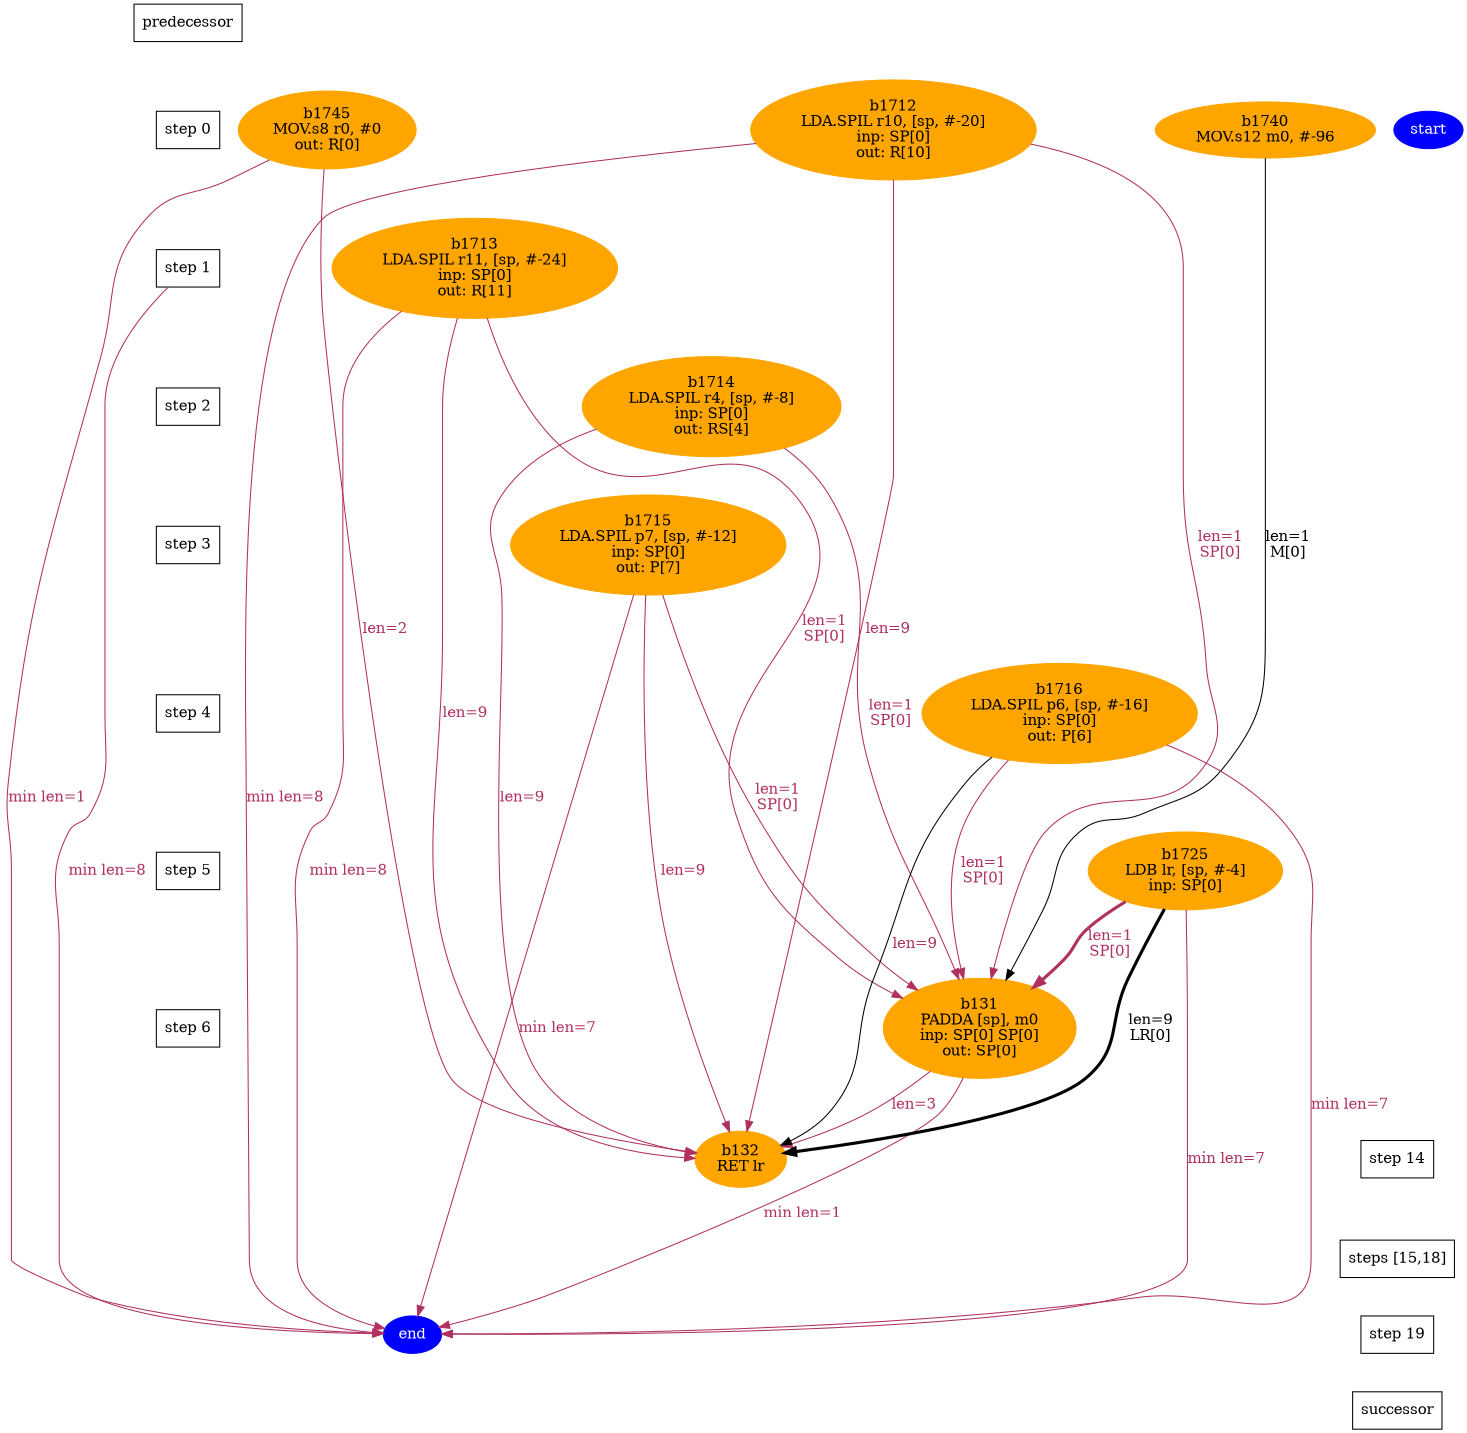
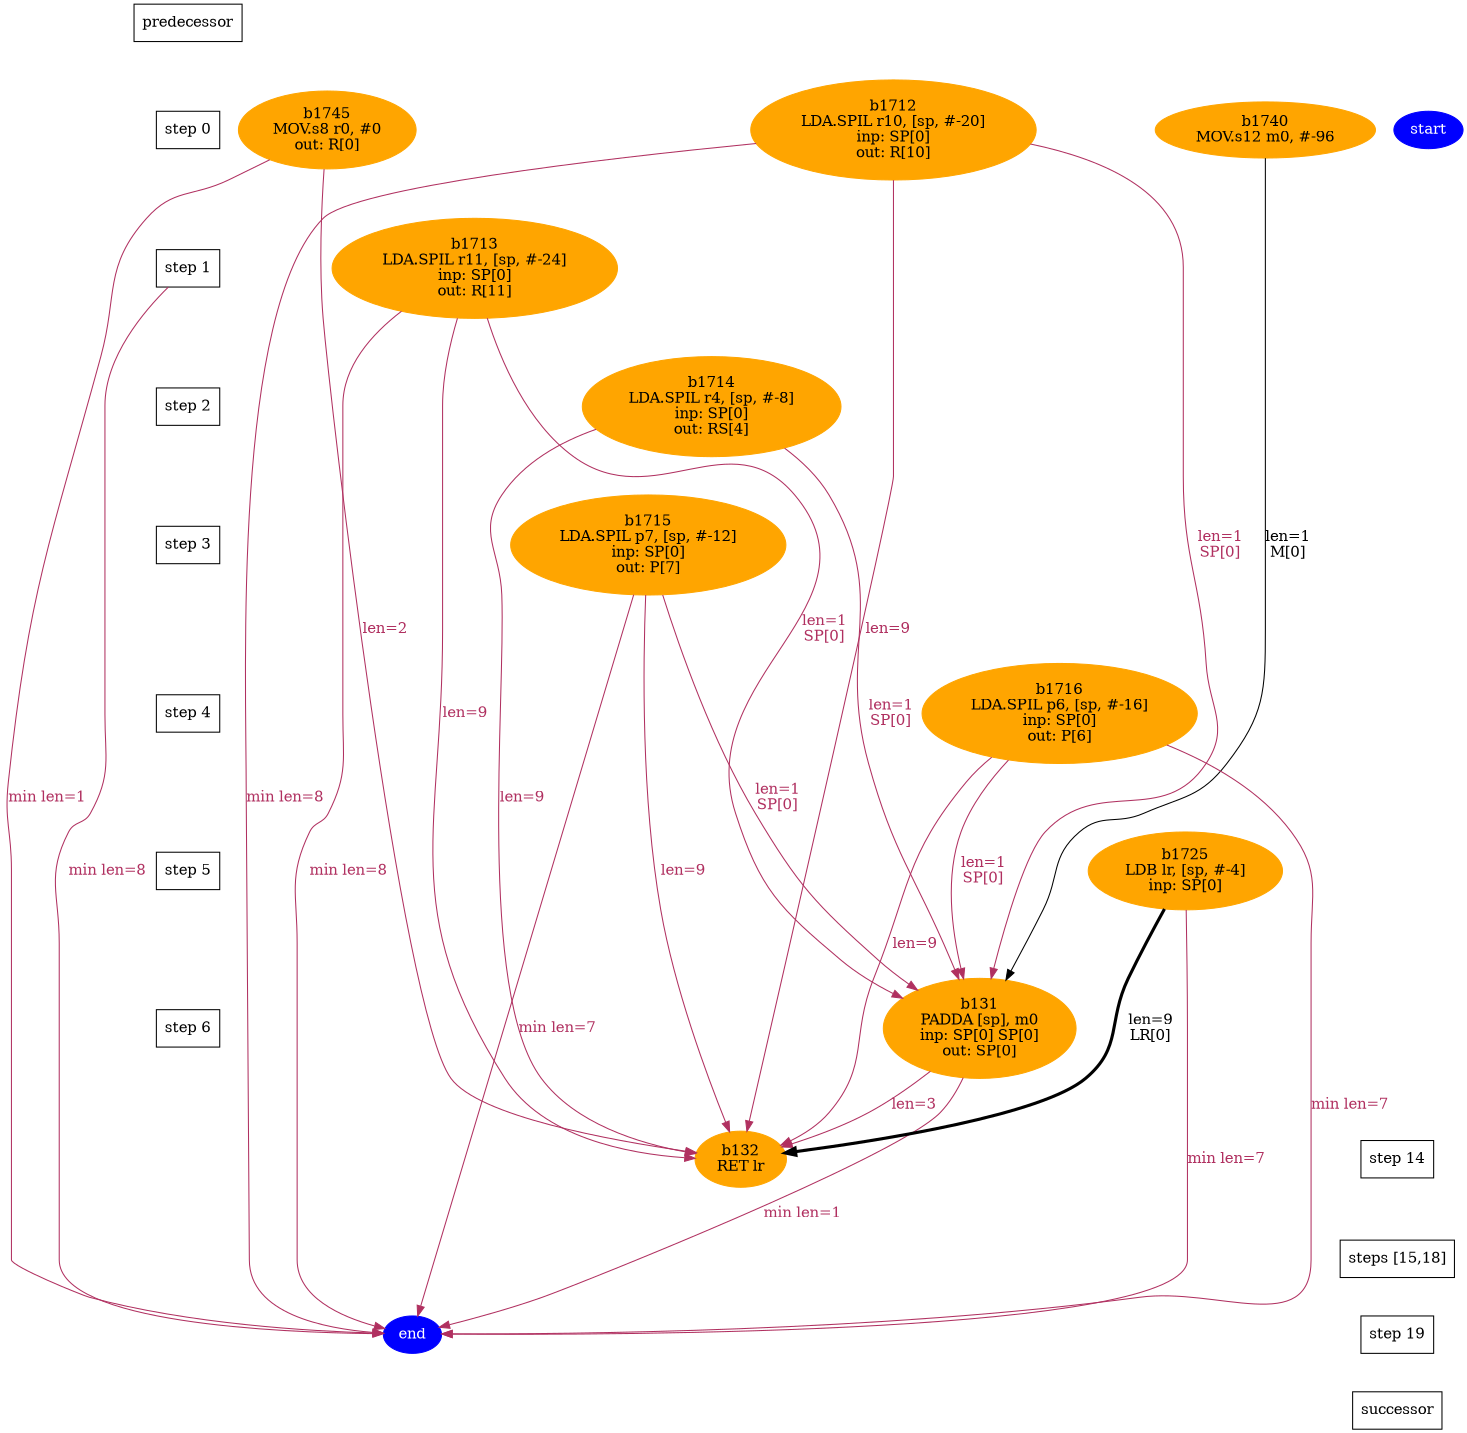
edge "b1725 LDB lr, [sp, #-4] inp: SP[0]" -> "b131 PADDA [sp], m0 inp: SP[0] SP[0] out: SP[0]": removed, label "len=1 SP[0]"
edge "b1716 LDA.SPIL p6, [sp, #-16] inp: SP[0] out: P[6]" -> "b132 RET lr": color black -> maroon
